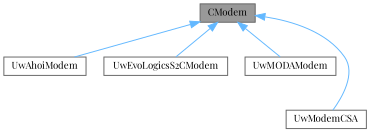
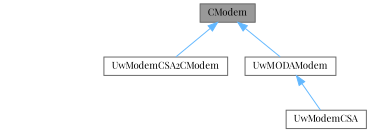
edge "UwModemCSA" -> "CModem": now "UwModemCSA" -> "UwMODAModem"
node "UwAhoiModem": removed
node "UwEvoLogicsS2CModem": label "UwEvoLogicsS2CModem" -> "UwModemCSA2CModem"
